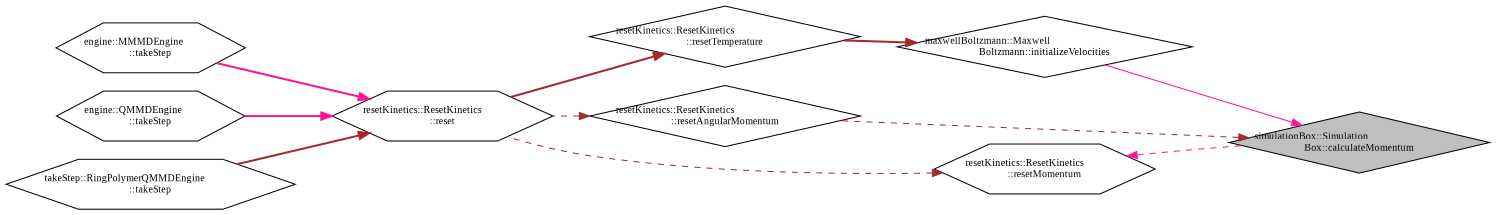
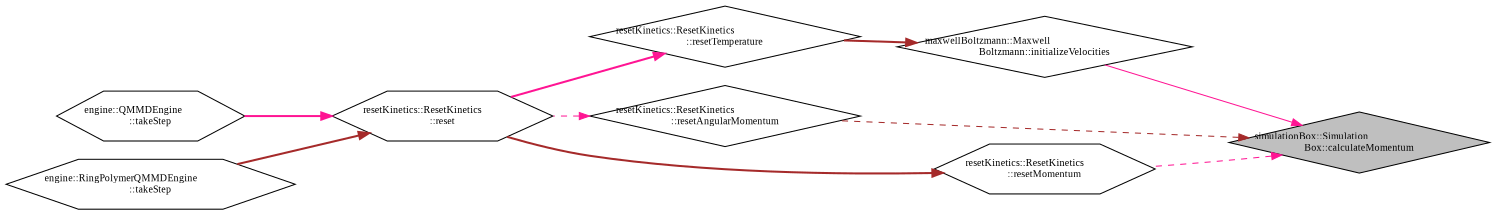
node "engine::MMMDEngine ::takeStep": removed
edge "resetKinetics::ResetKinetics ::reset" -> "resetKinetics::ResetKinetics ::resetTemperature": color brown -> deeppink
edge "resetKinetics::ResetKinetics ::reset" -> "resetKinetics::ResetKinetics ::resetAngularMomentum": color brown -> deeppink
edge "simulationBox::Simulation Box::calculateMomentum" -> "resetKinetics::ResetKinetics ::resetMomentum": reversed
edge "resetKinetics::ResetKinetics ::reset" -> "resetKinetics::ResetKinetics ::resetMomentum": style dashed -> bold
node "takeStep::RingPolymerQMMDEngine ::takeStep": label "takeStep::RingPolymerQMMDEngine ::takeStep" -> "engine::RingPolymerQMMDEngine ::takeStep"
